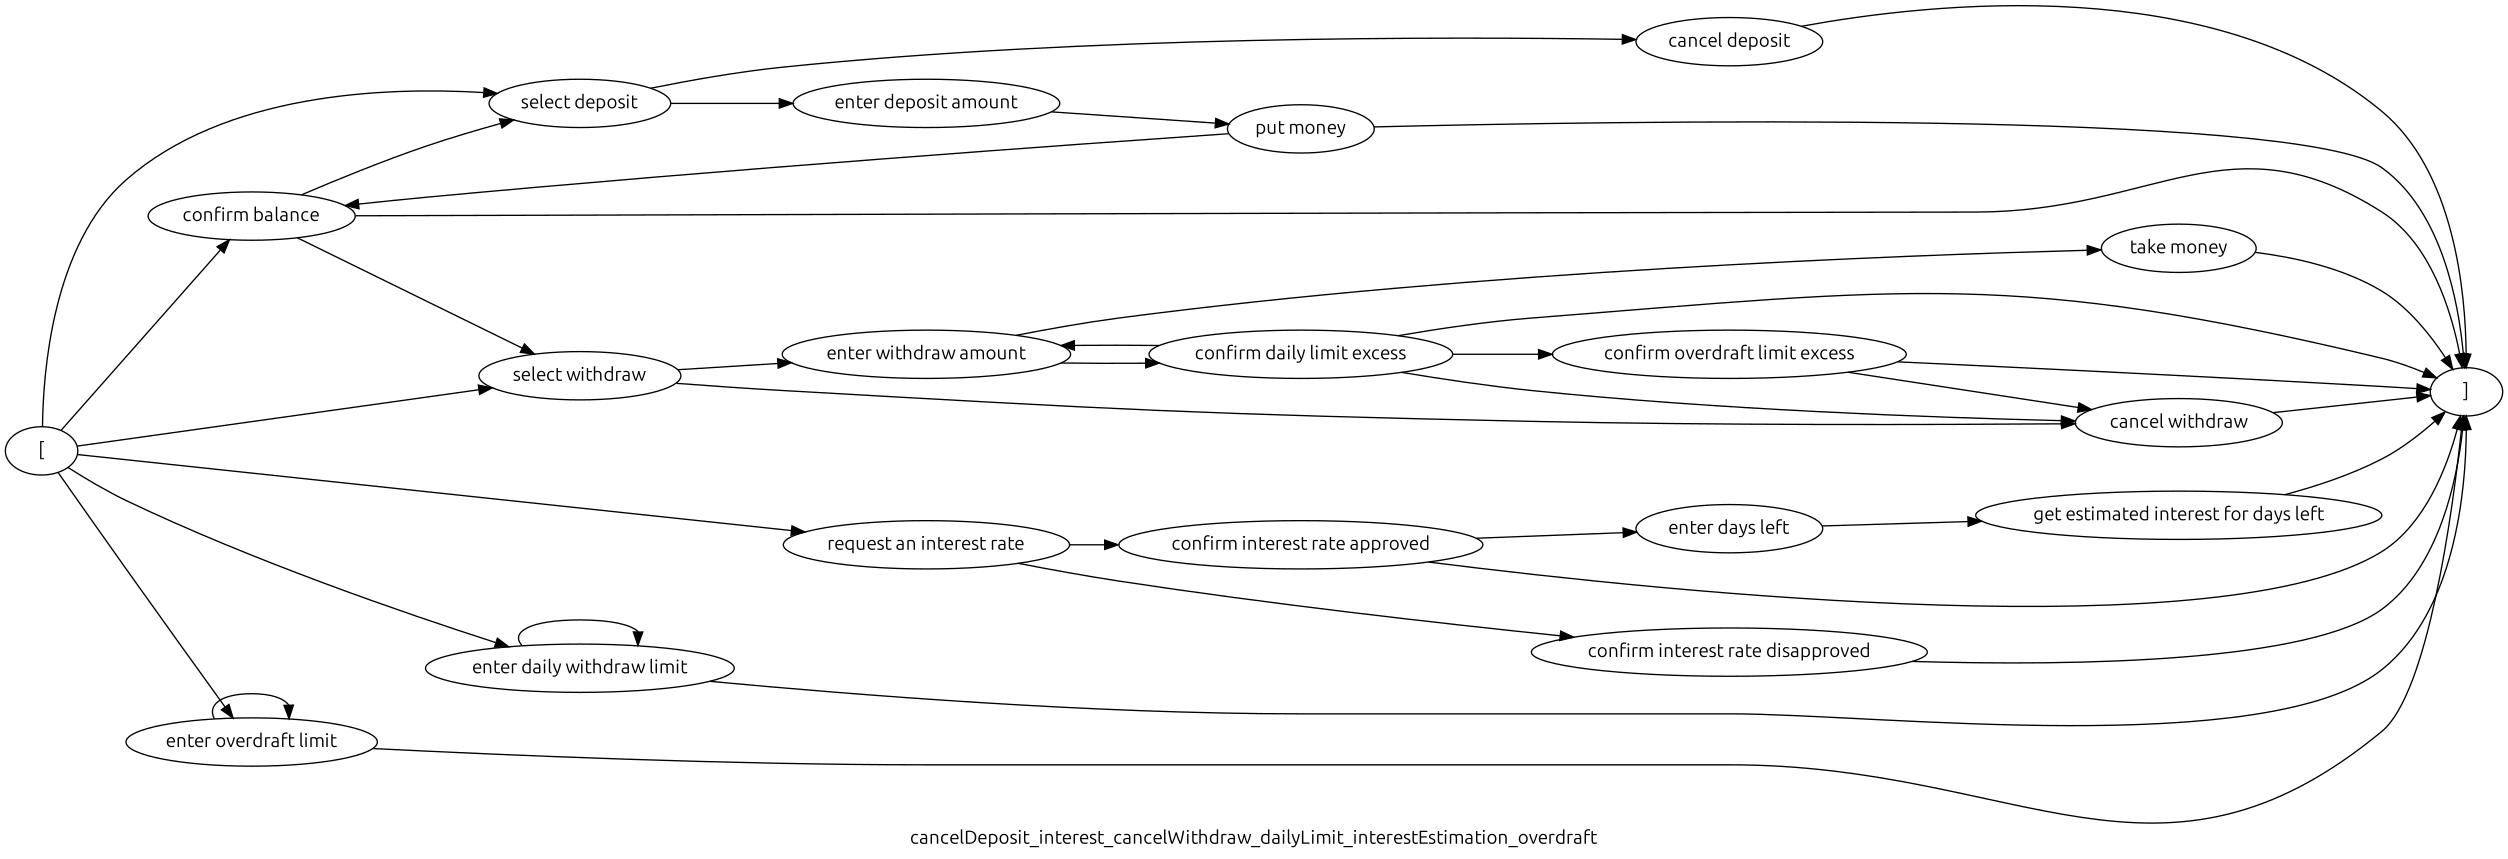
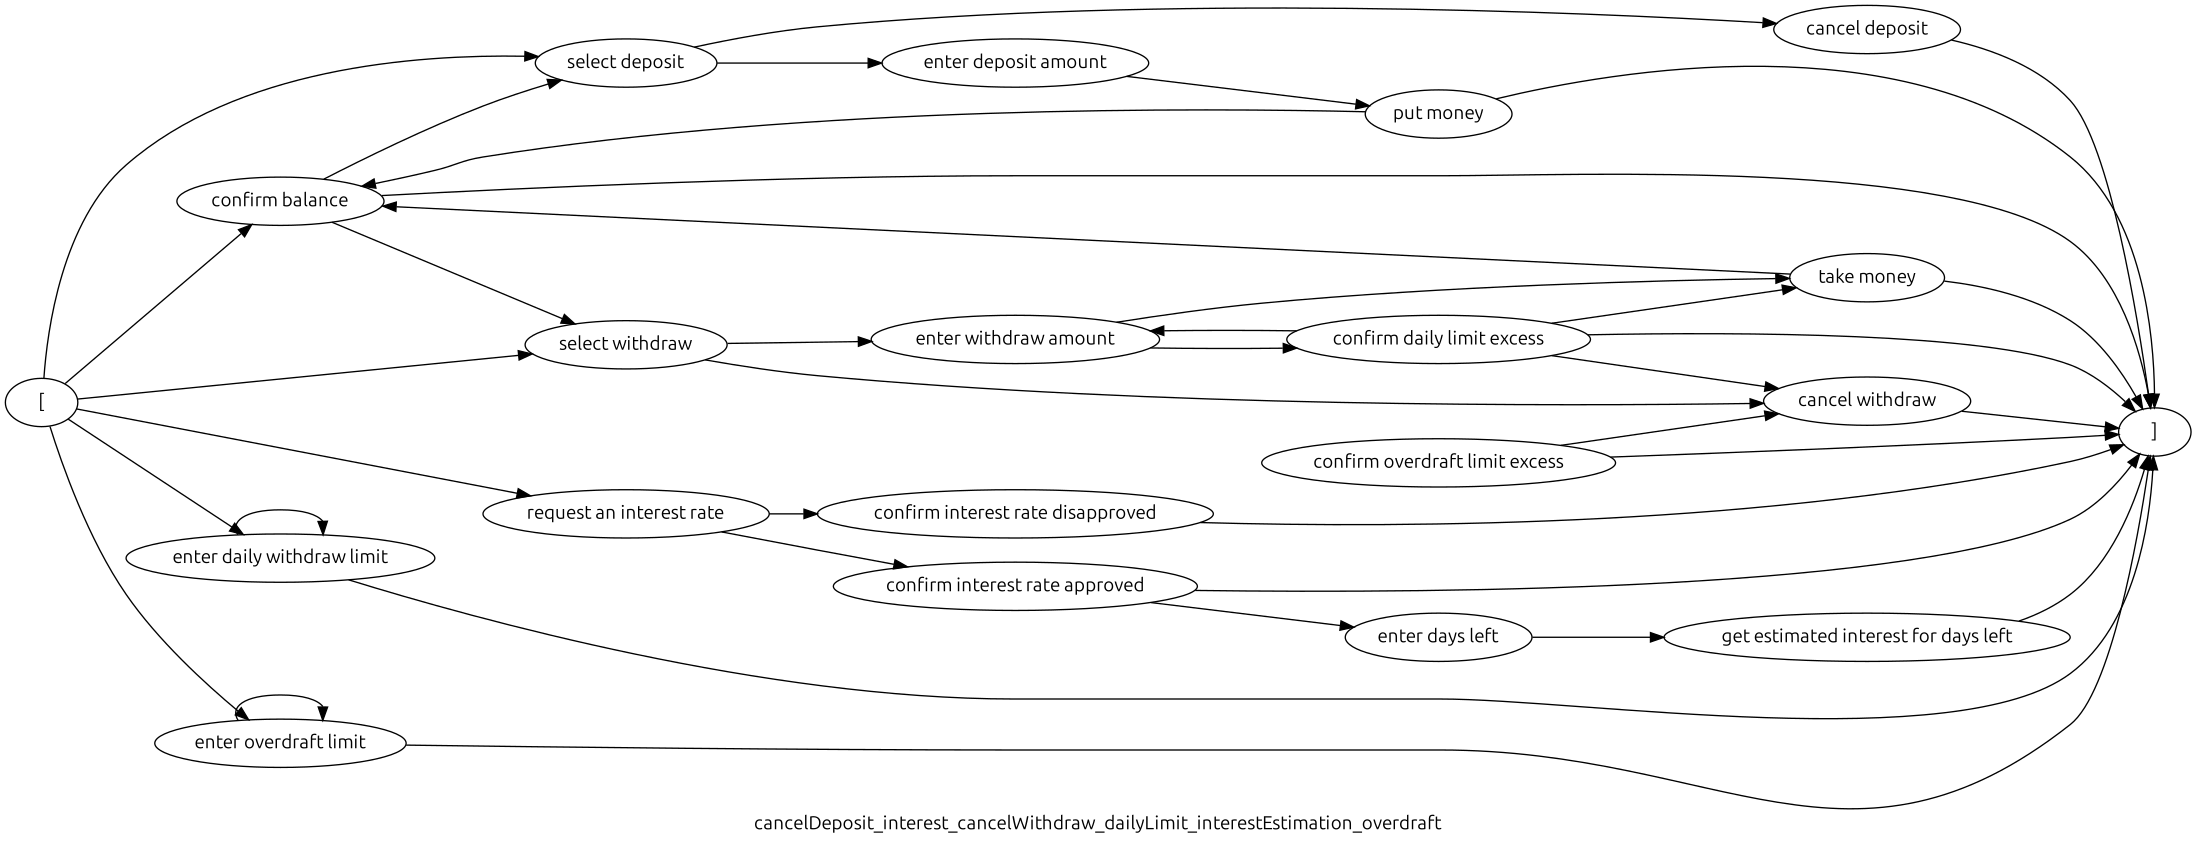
edge "take money" -> "confirm balance": added
edge "confirm daily limit excess" -> "confirm overdraft limit excess": now "confirm daily limit excess" -> "take money"
